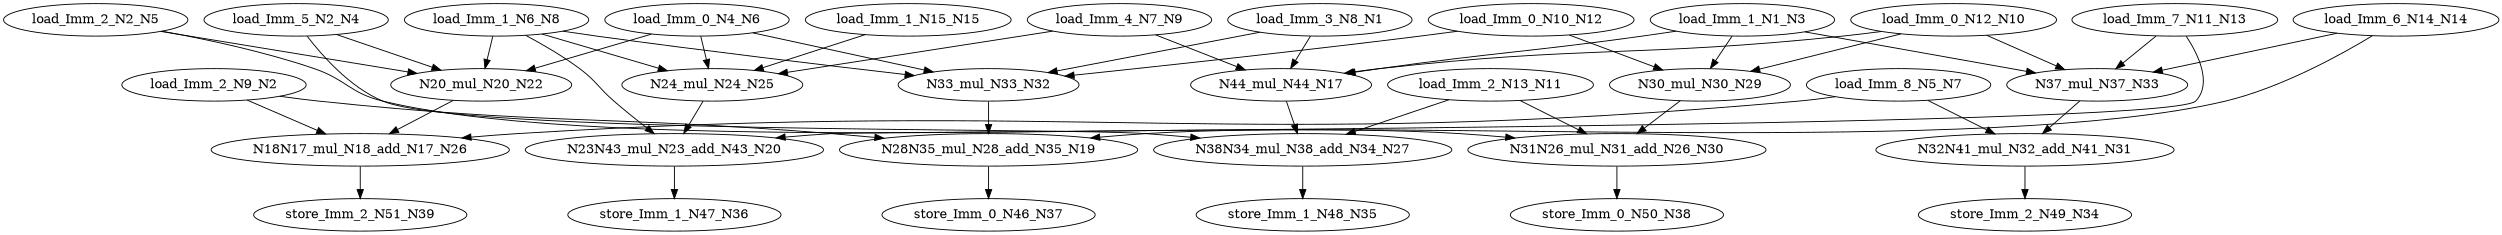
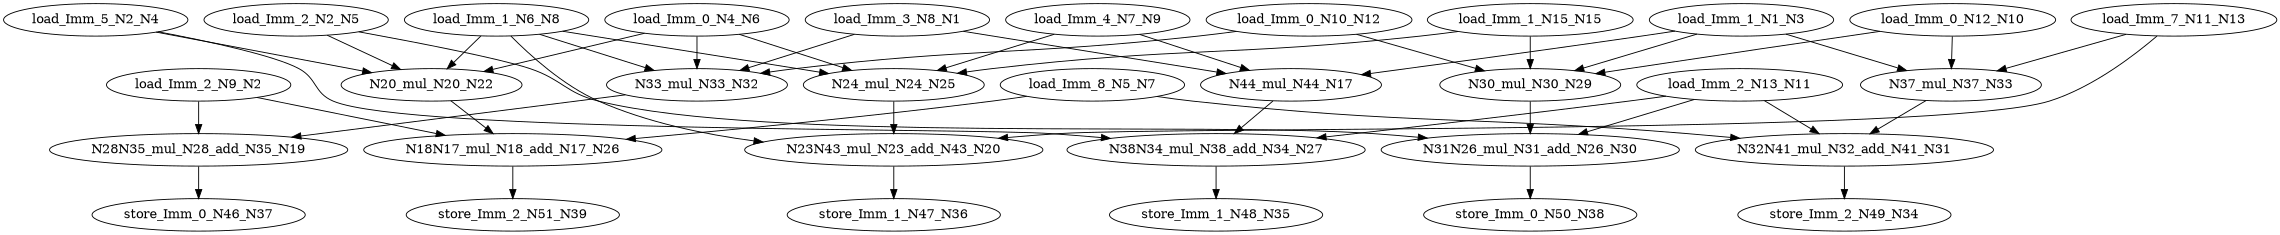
node "load_Imm_6_N14_N14": removed
edge "load_Imm_1_N15_N15" -> "N30_mul_N30_N29": added
edge "load_Imm_0_N12_N10" -> "N44_mul_N44_N17": removed
edge "load_Imm_2_N13_N11" -> "N32N41_mul_N32_add_N41_N31": added
